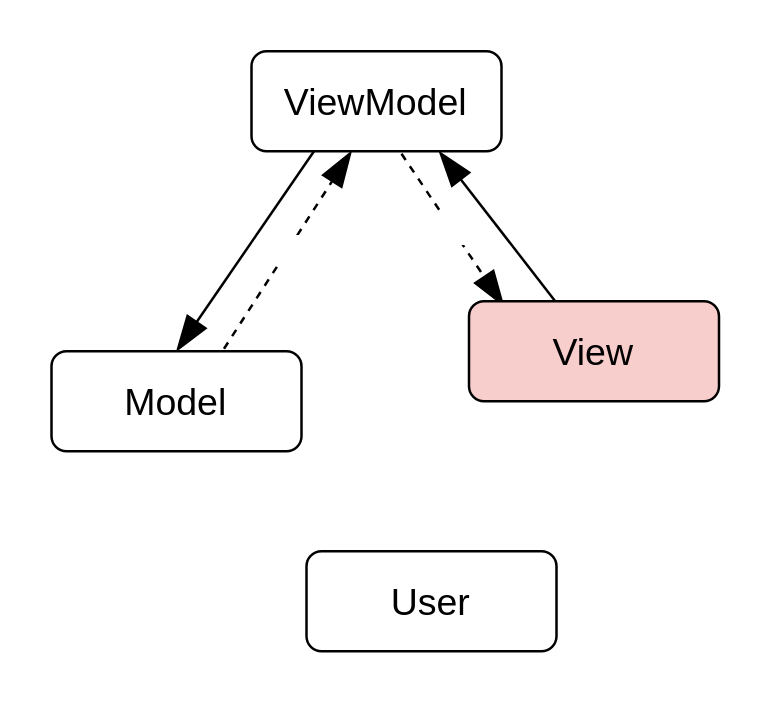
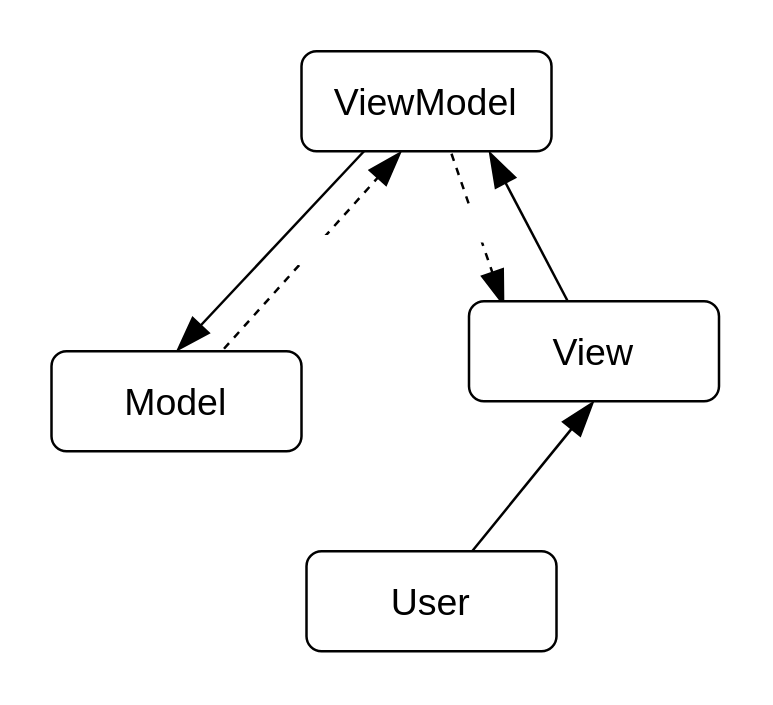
node "ViewModel": moved (376, 101) -> (426, 101)
node "View": fillcolor #f8cecc -> #ffffff
edge "User" -> "View": added
